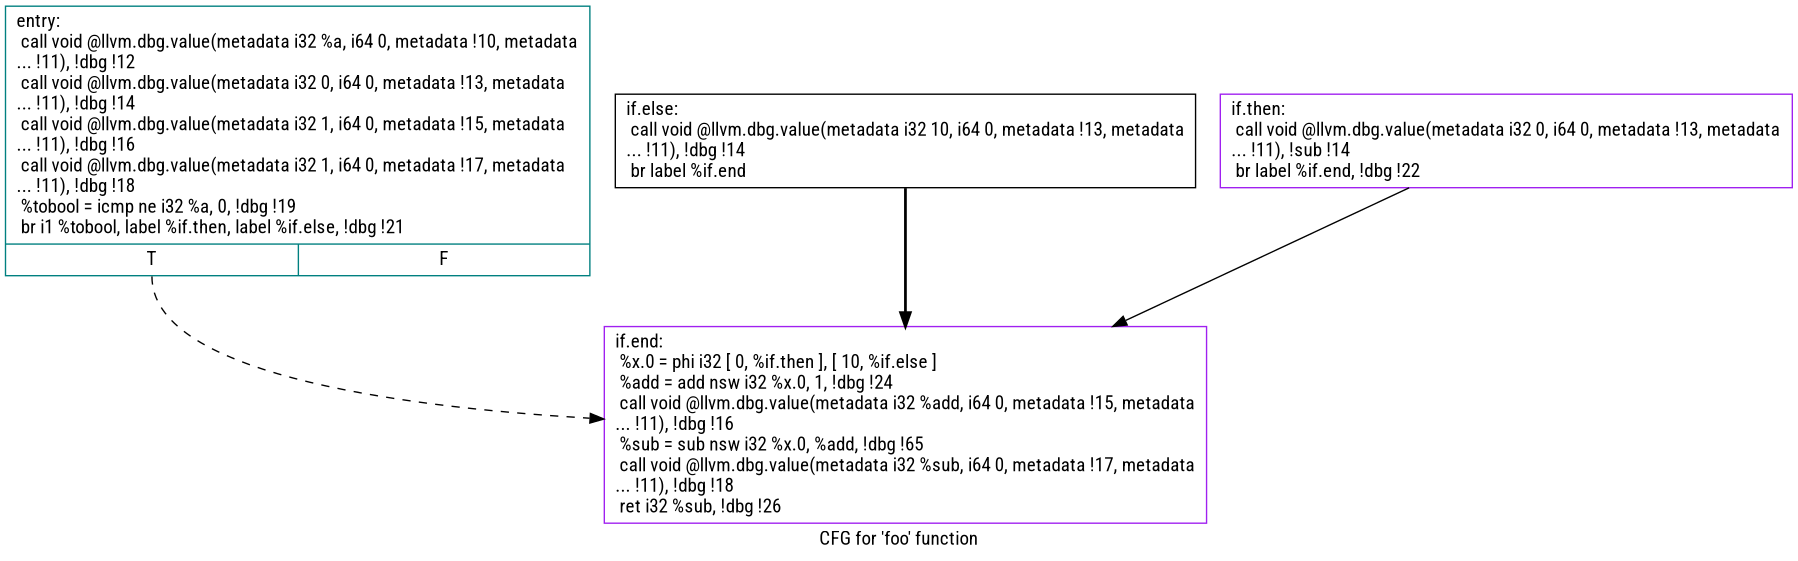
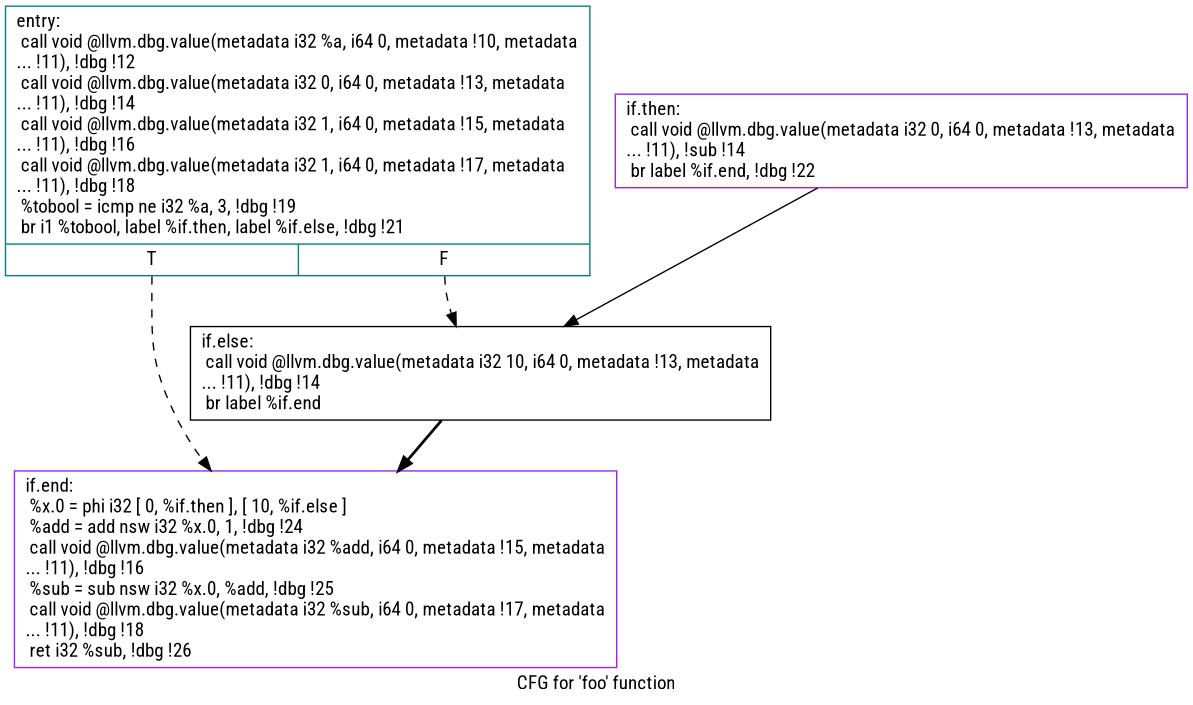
node "entry:": text "%tobool = icmp ne i32 %a, 0, !dbg !19" -> "%tobool = icmp ne i32 %a, 3, !dbg !19"
edge "if.then:" -> "if.end:": now "if.then:" -> "if.else:"
edge "entry:" -> "if.else:": added
node "if.end:": text "%sub = sub nsw i32 %x.0, %add, !dbg !65" -> "%sub = sub nsw i32 %x.0, %add, !dbg !25"
